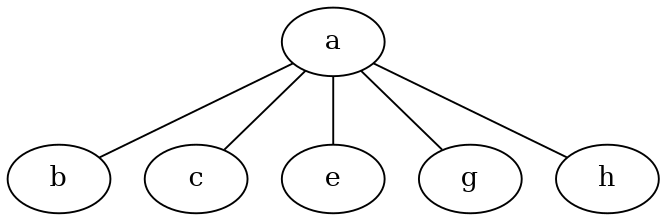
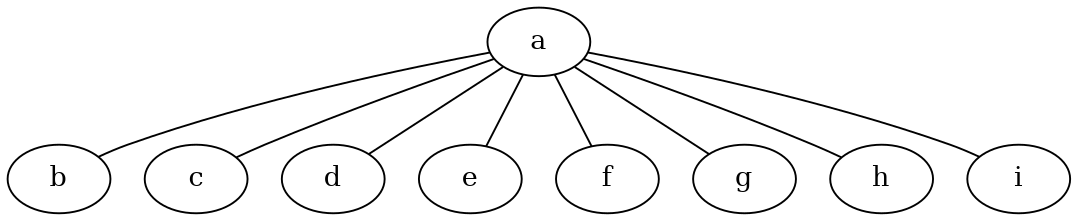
node "d": added
node "f": added
node "i": added
